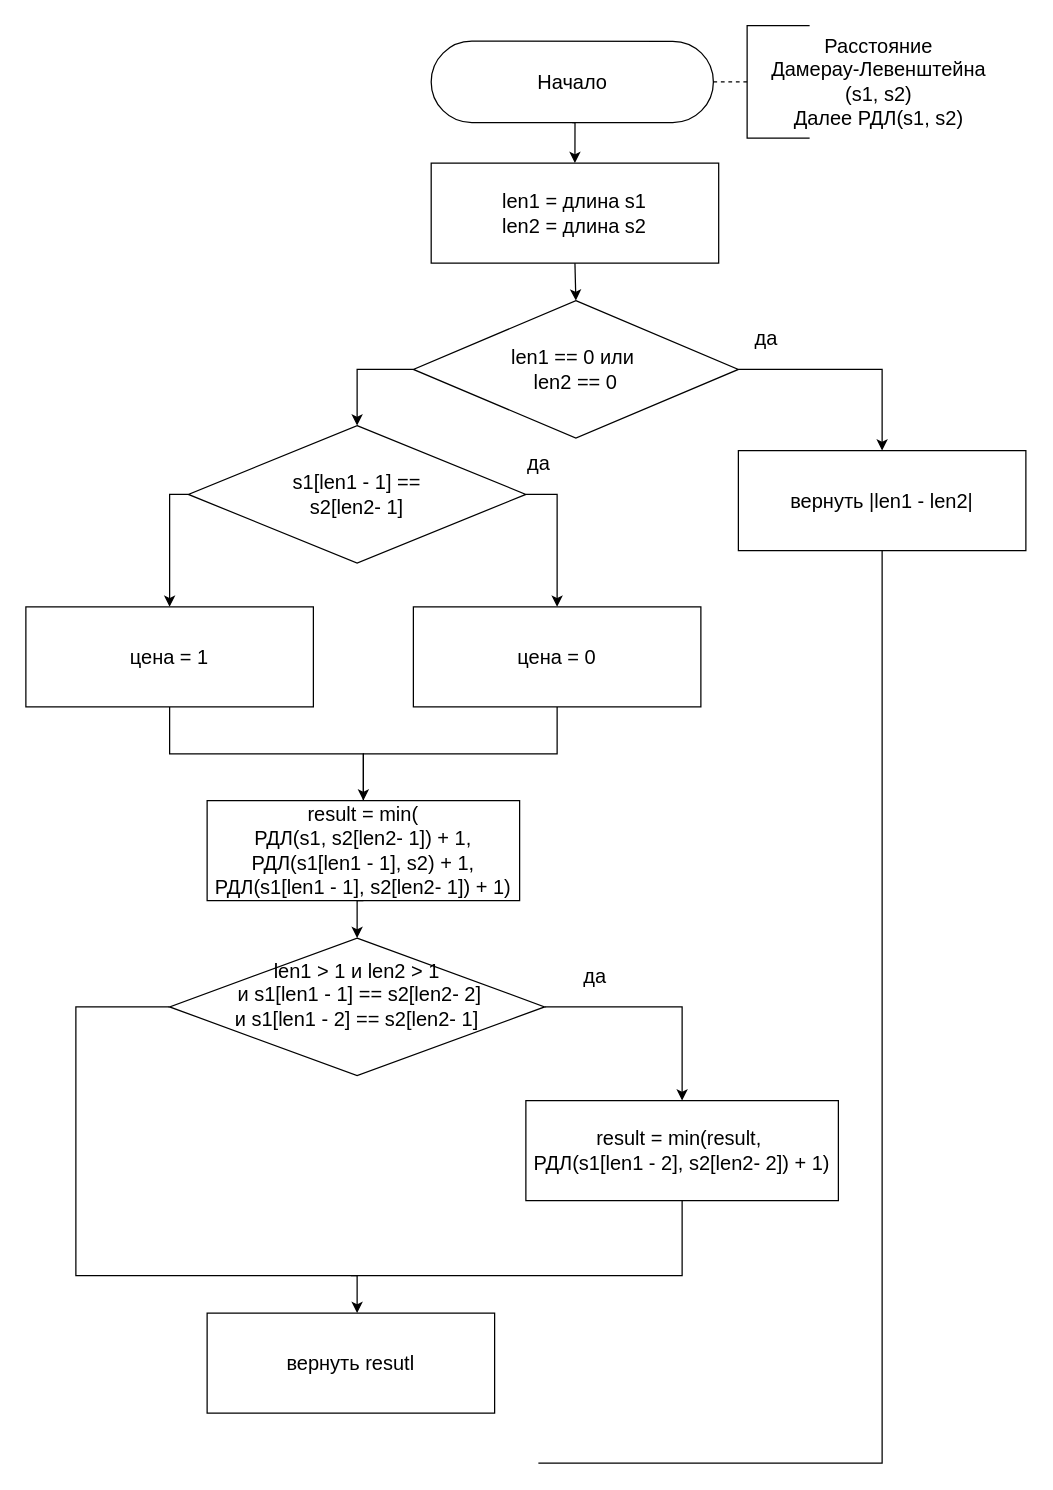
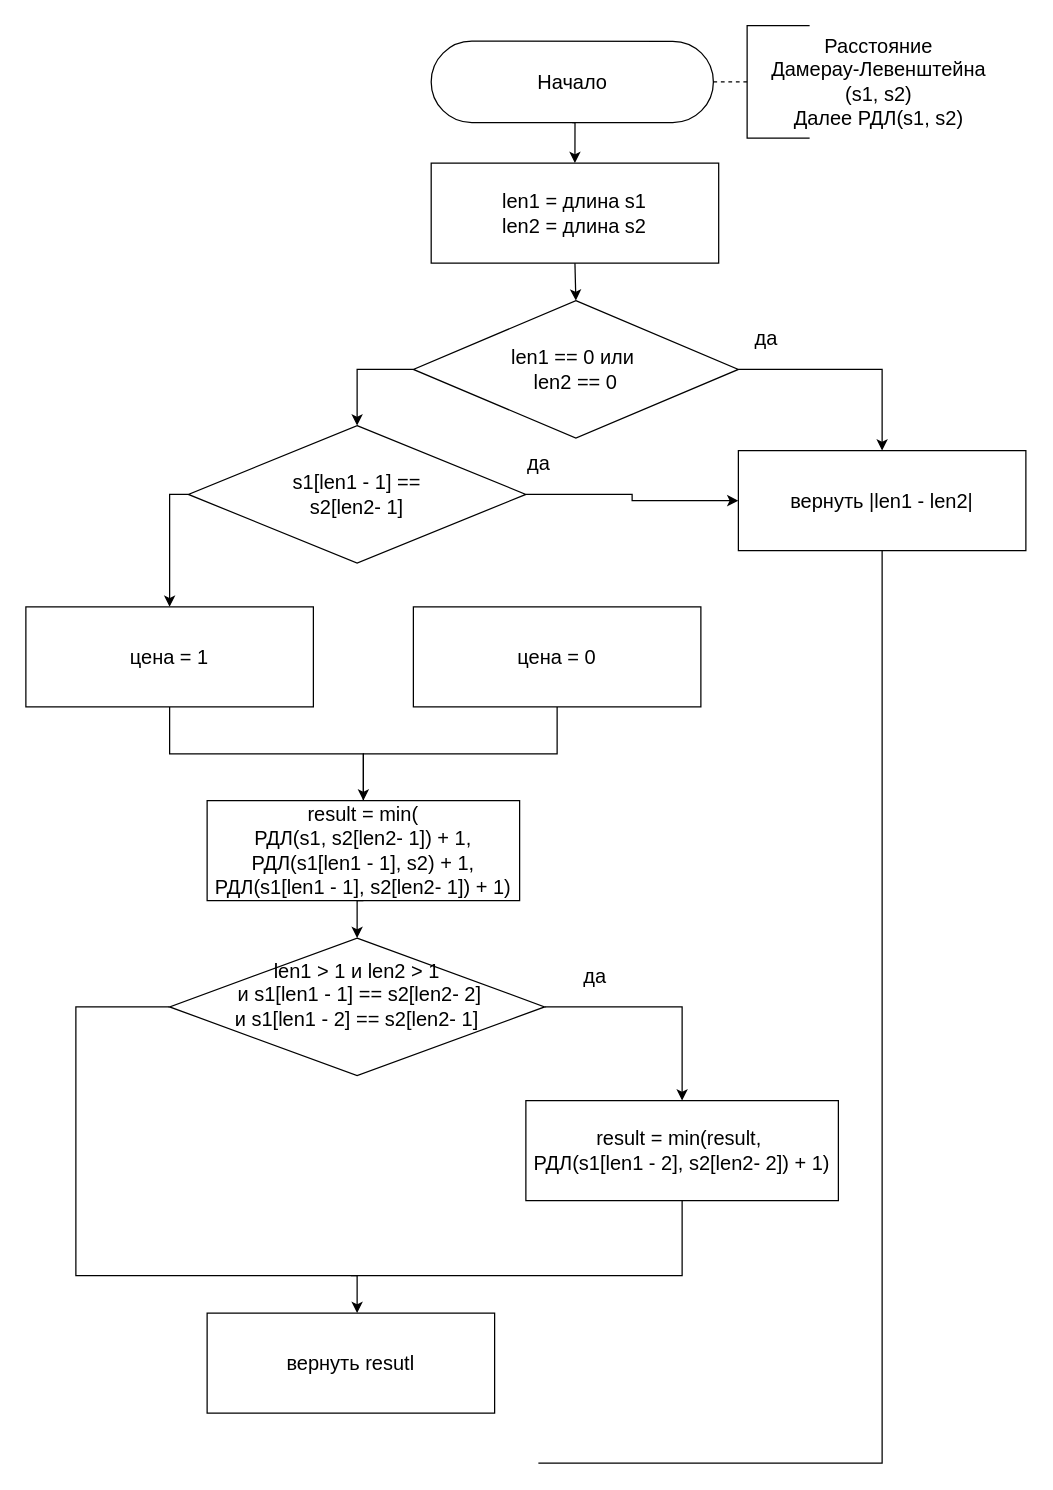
edge "s1[len1 - 1] == s2[len2- 1]" -> "цена = 0": now "s1[len1 - 1] == s2[len2- 1]" -> "вернуть |len1 - len2|"
